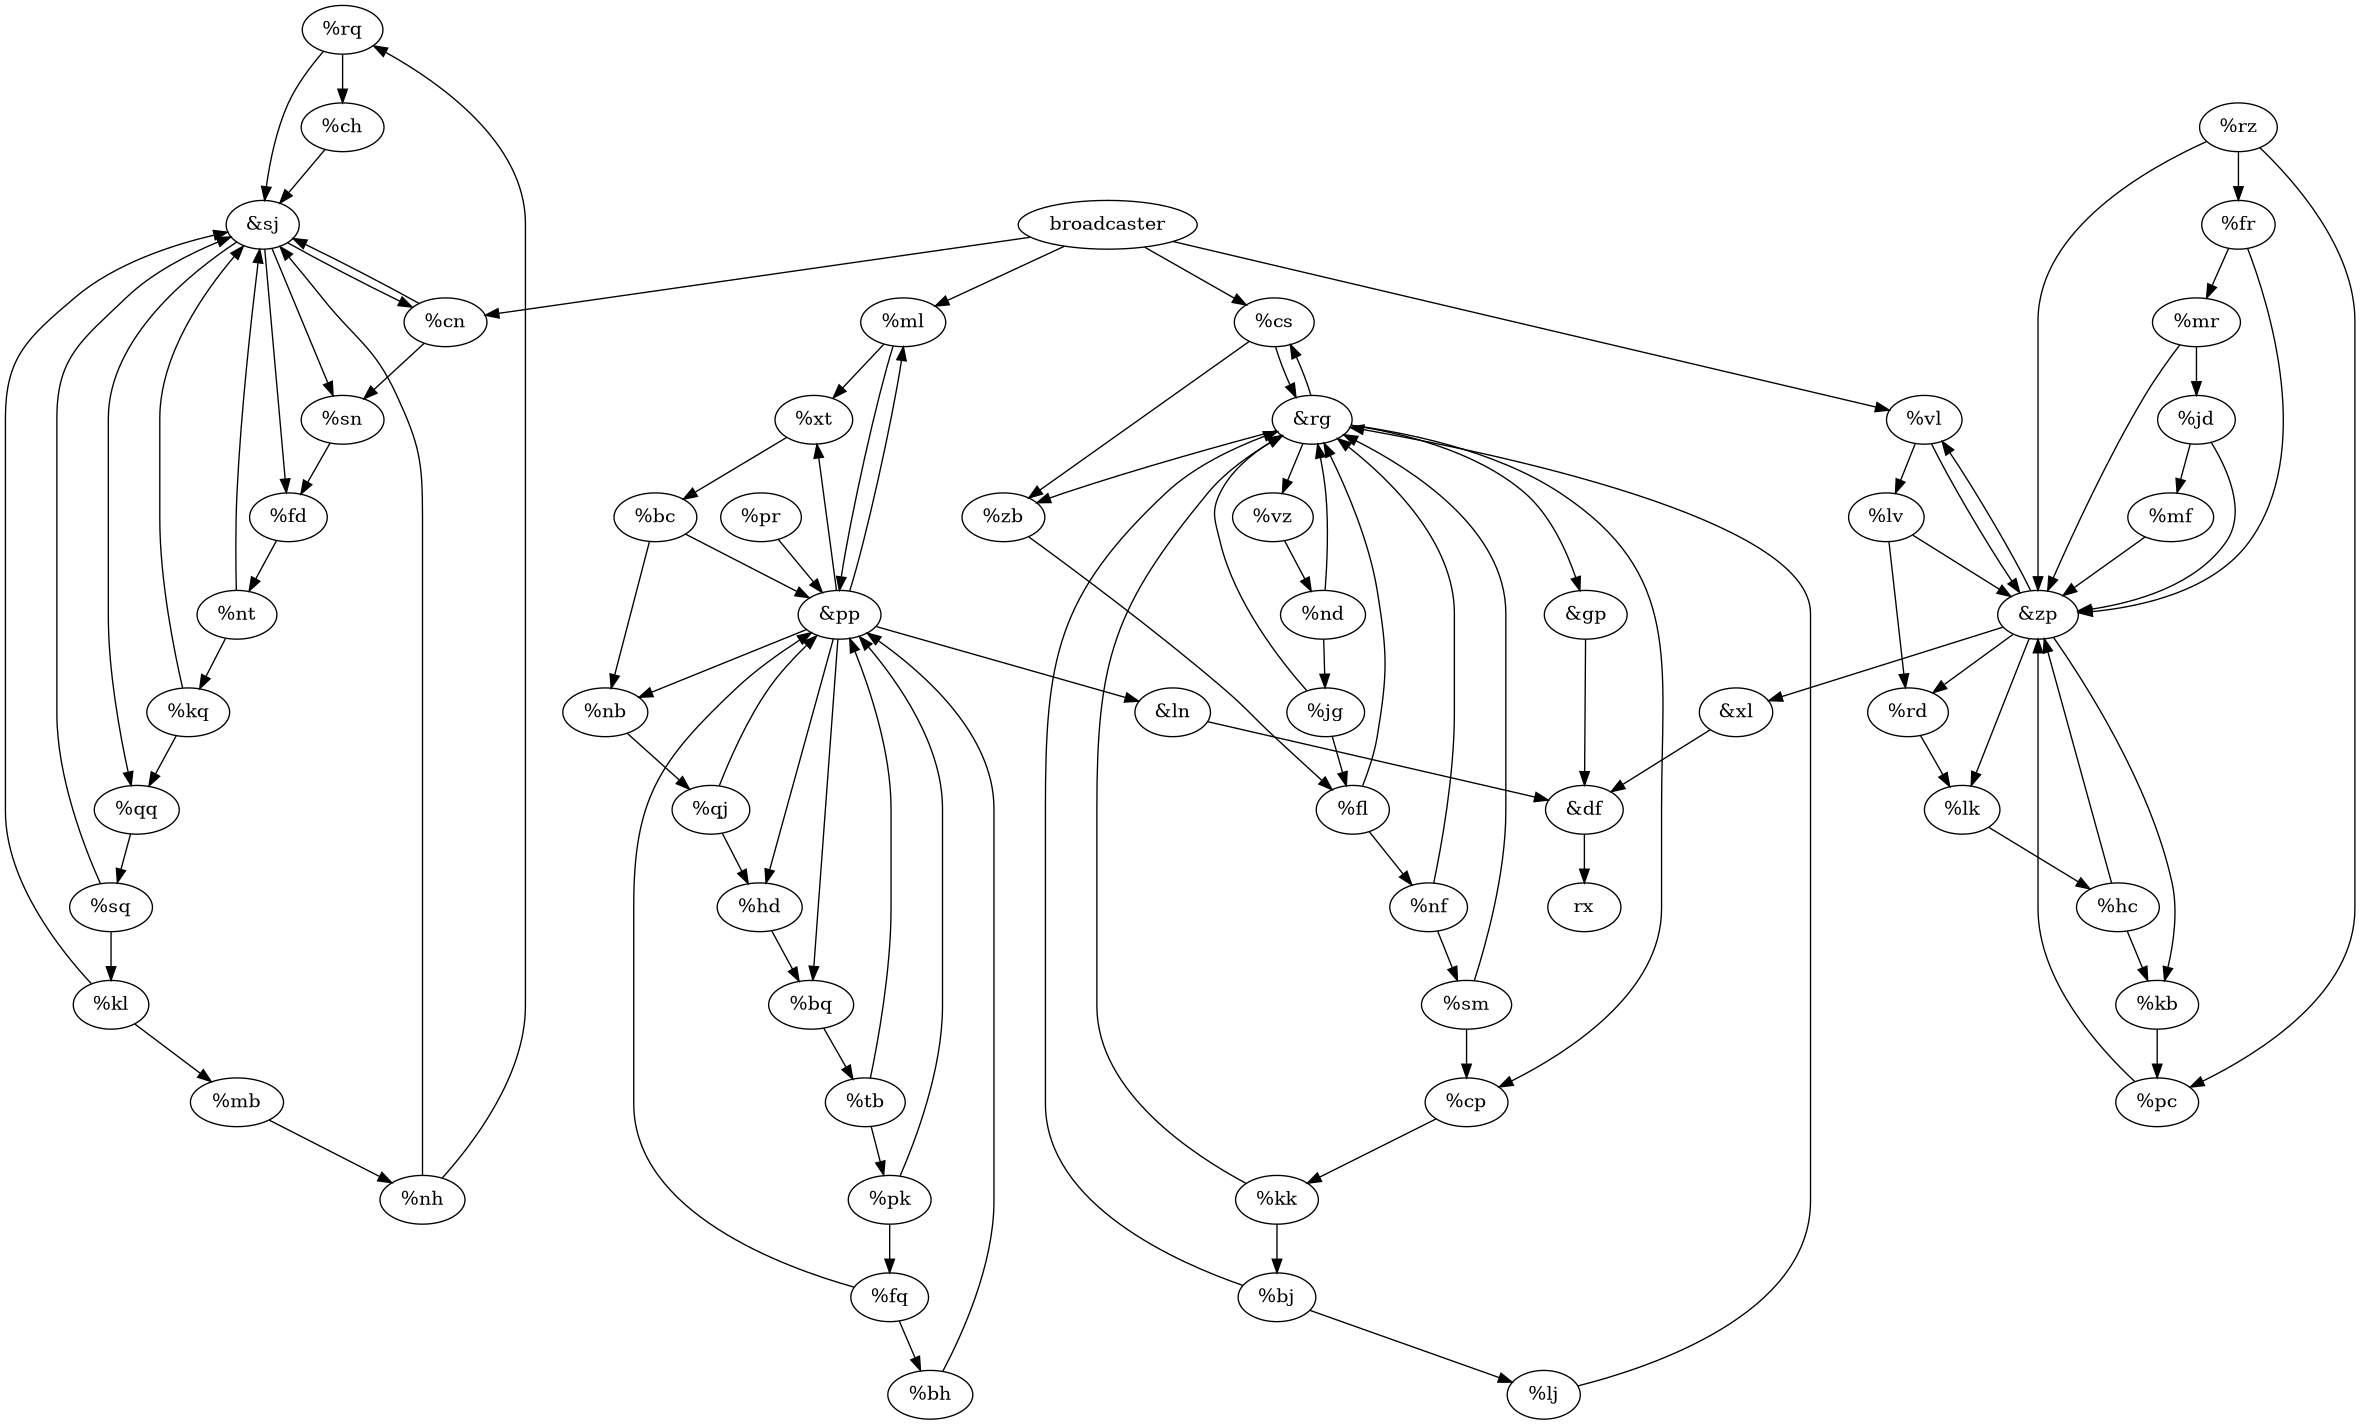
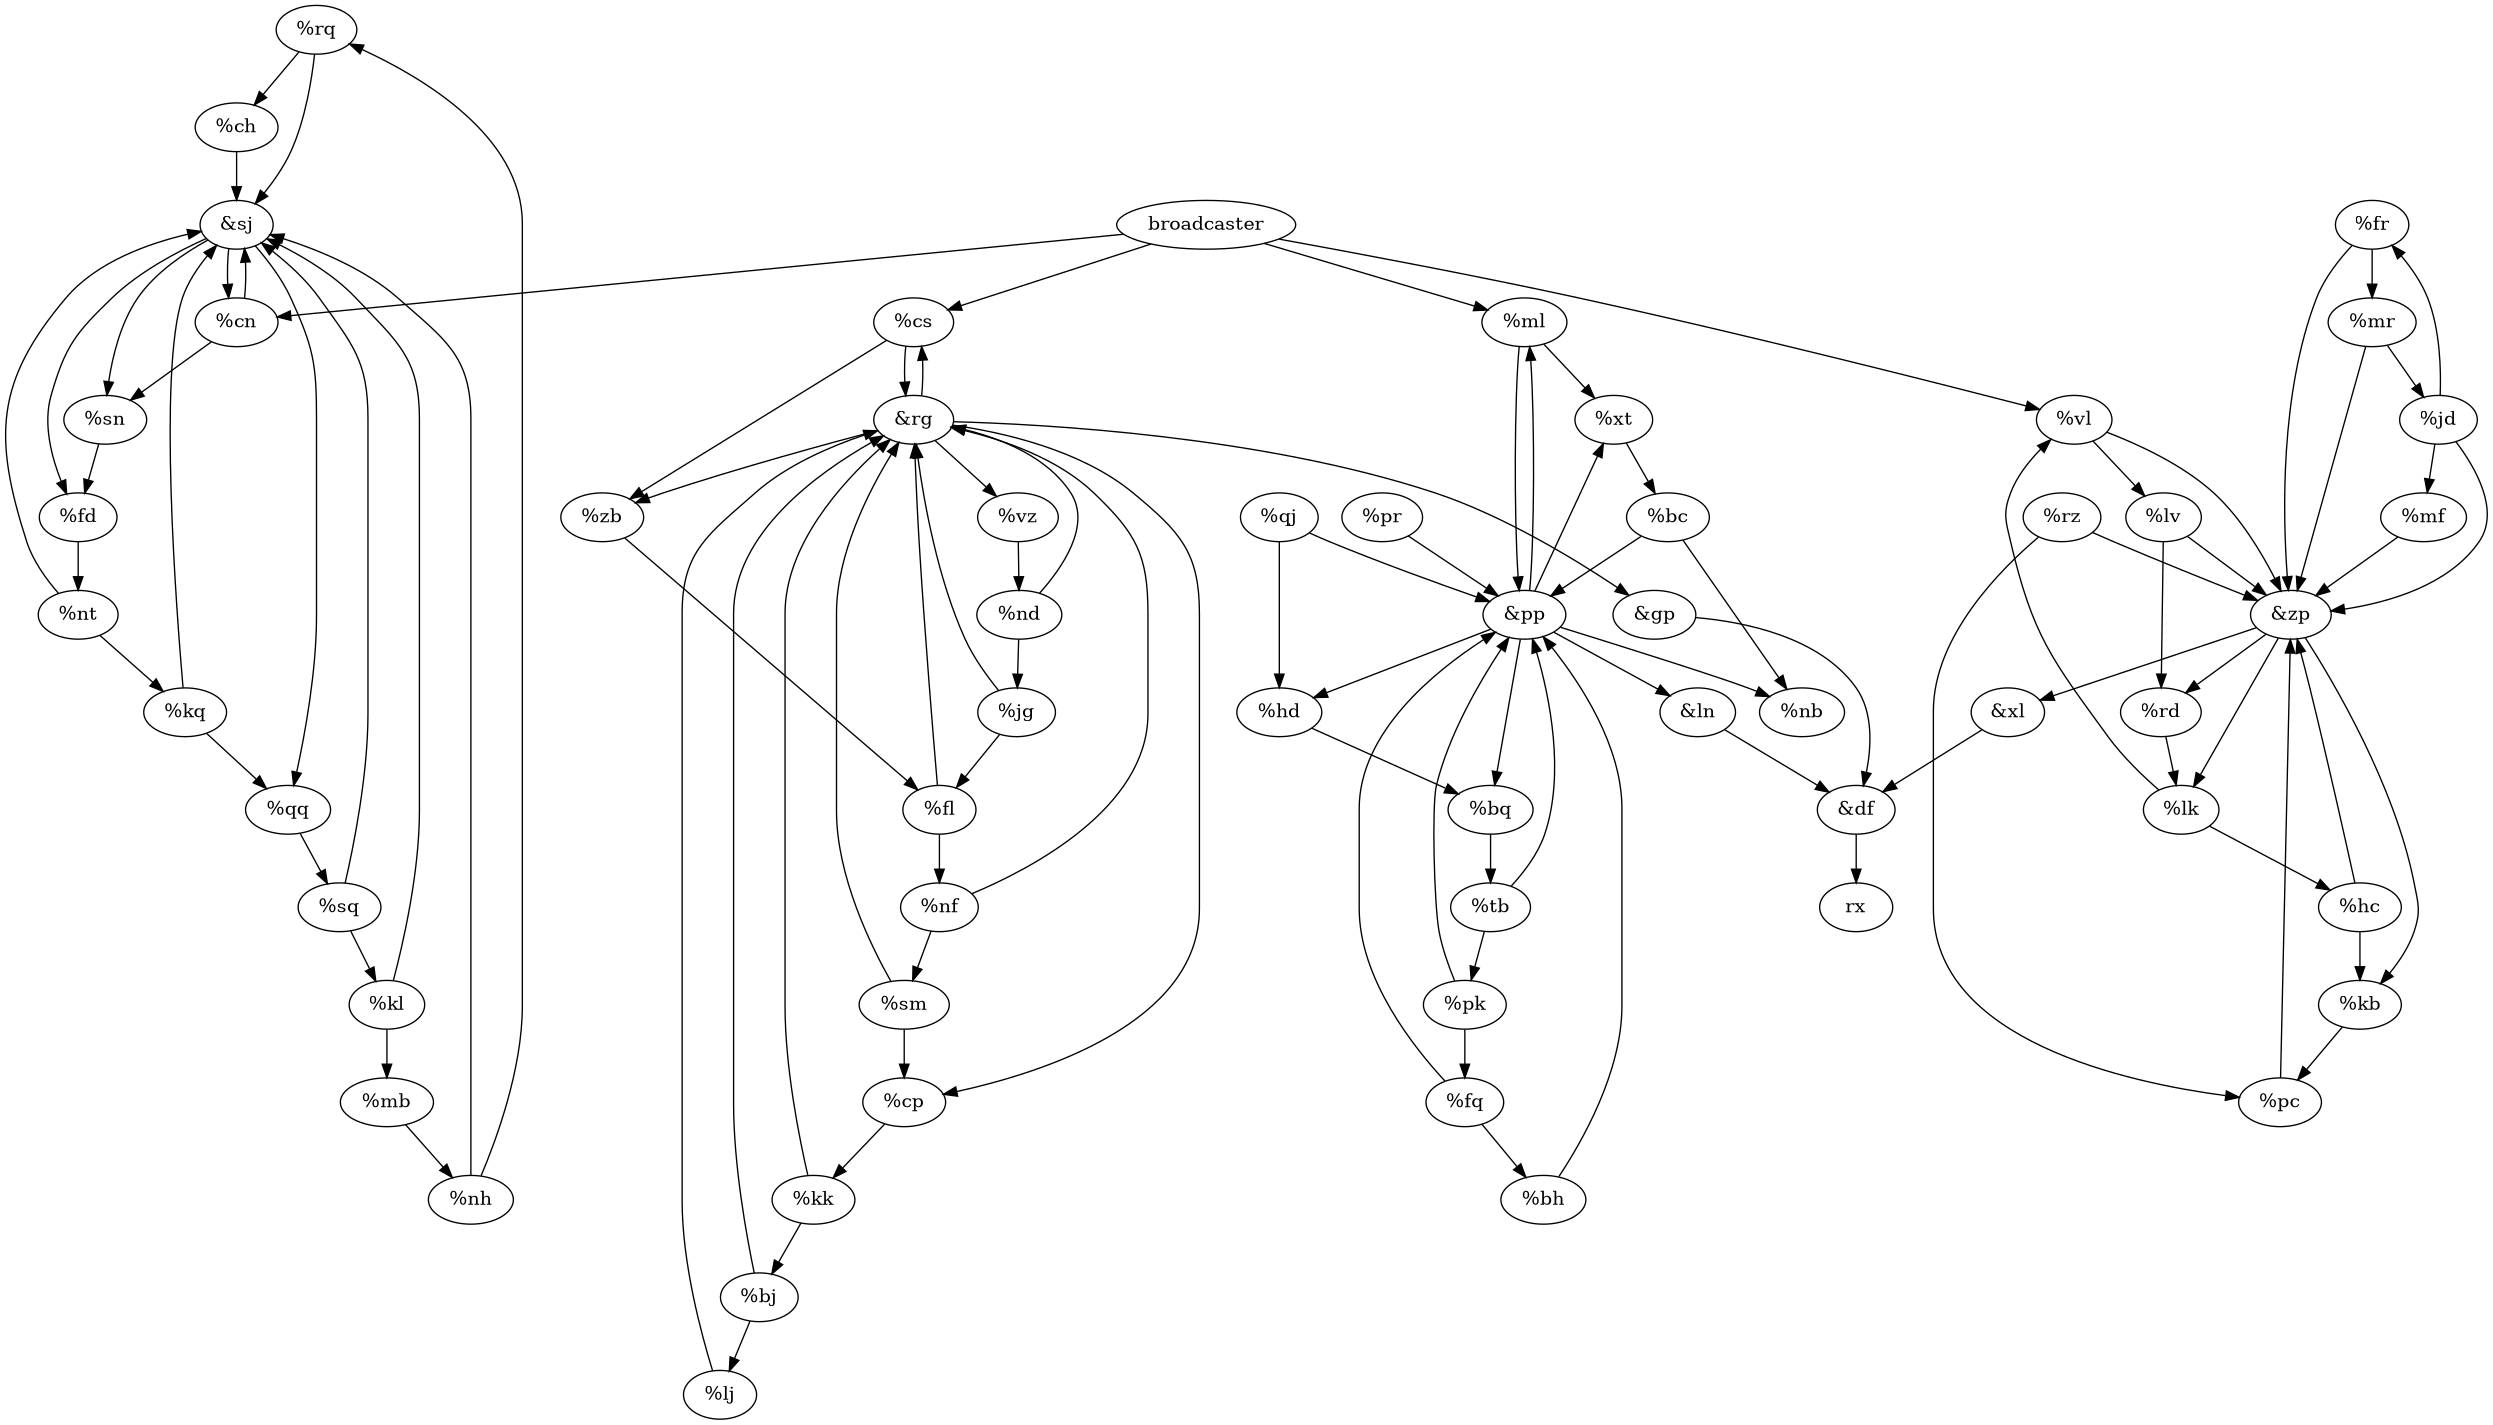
edge "%rz" -> "%fr": now "%jd" -> "%fr"
edge "&zp" -> "%vl": now "%lk" -> "%vl"
edge "%nb" -> "%qj": removed
